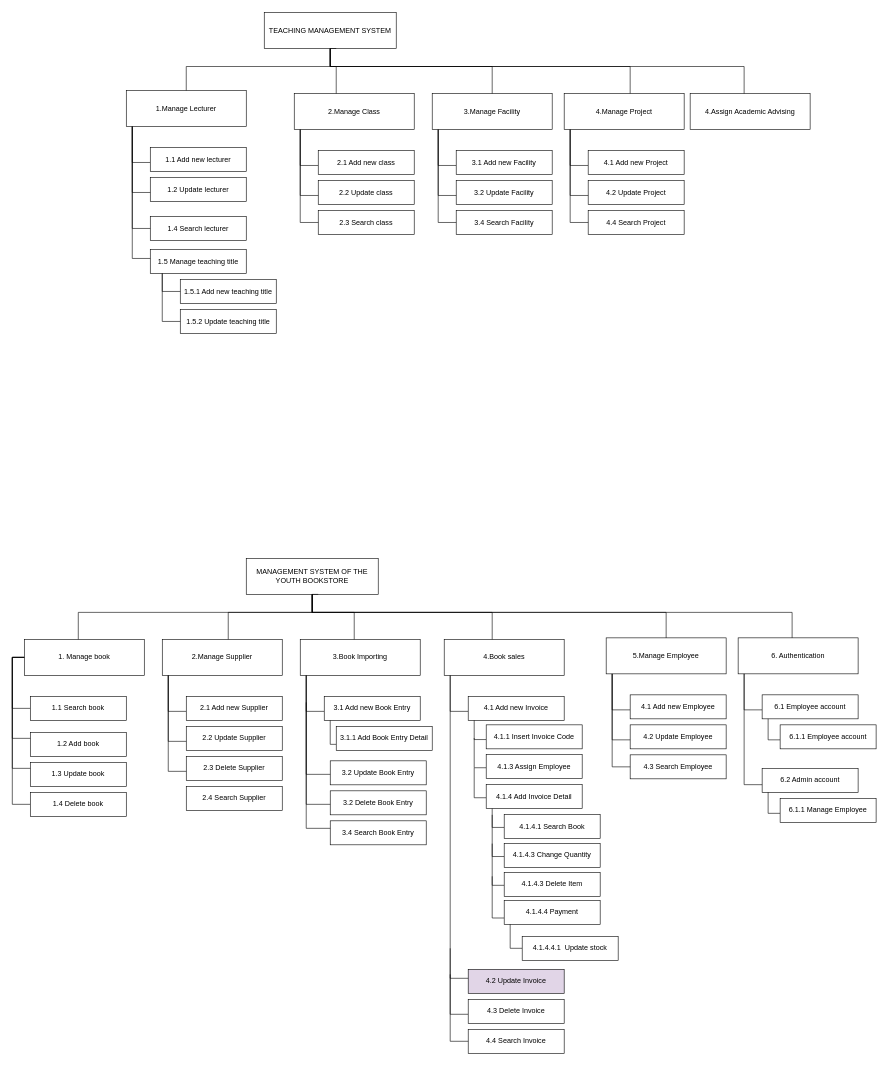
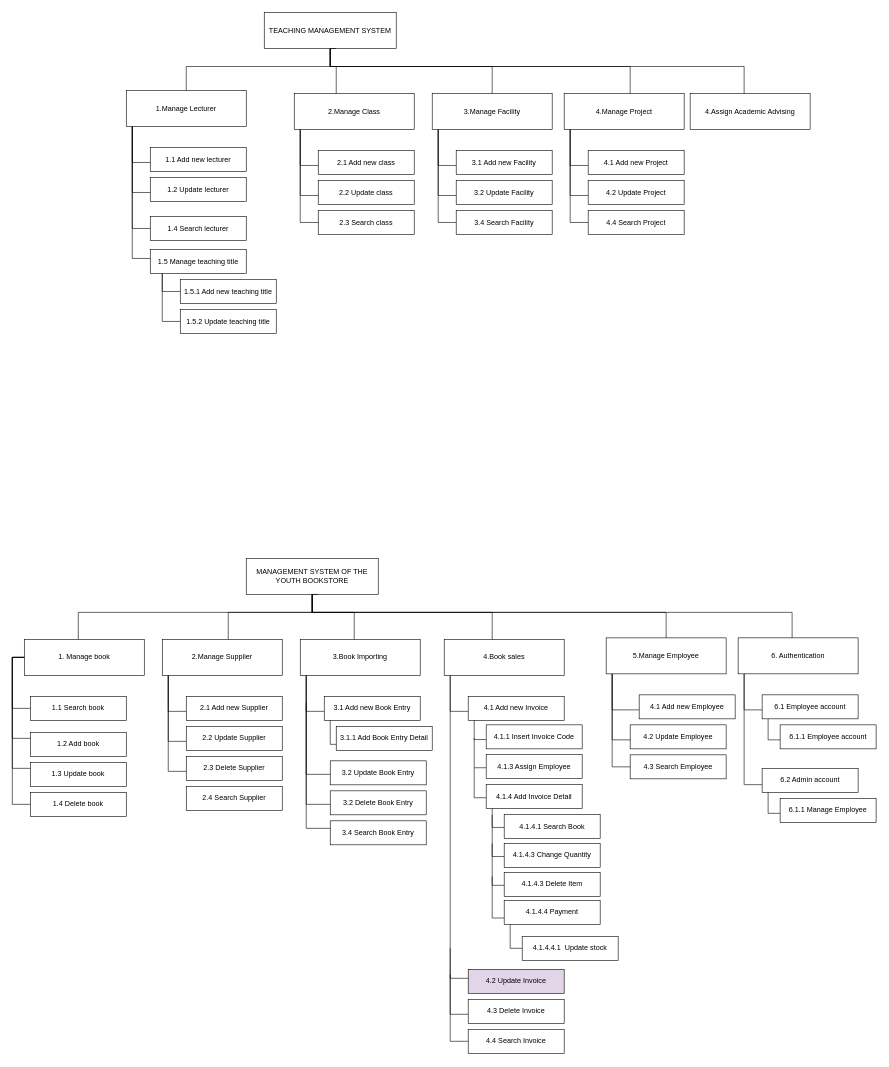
node "4.1 Add new Employee": moved (678, 707) -> (687, 707)
